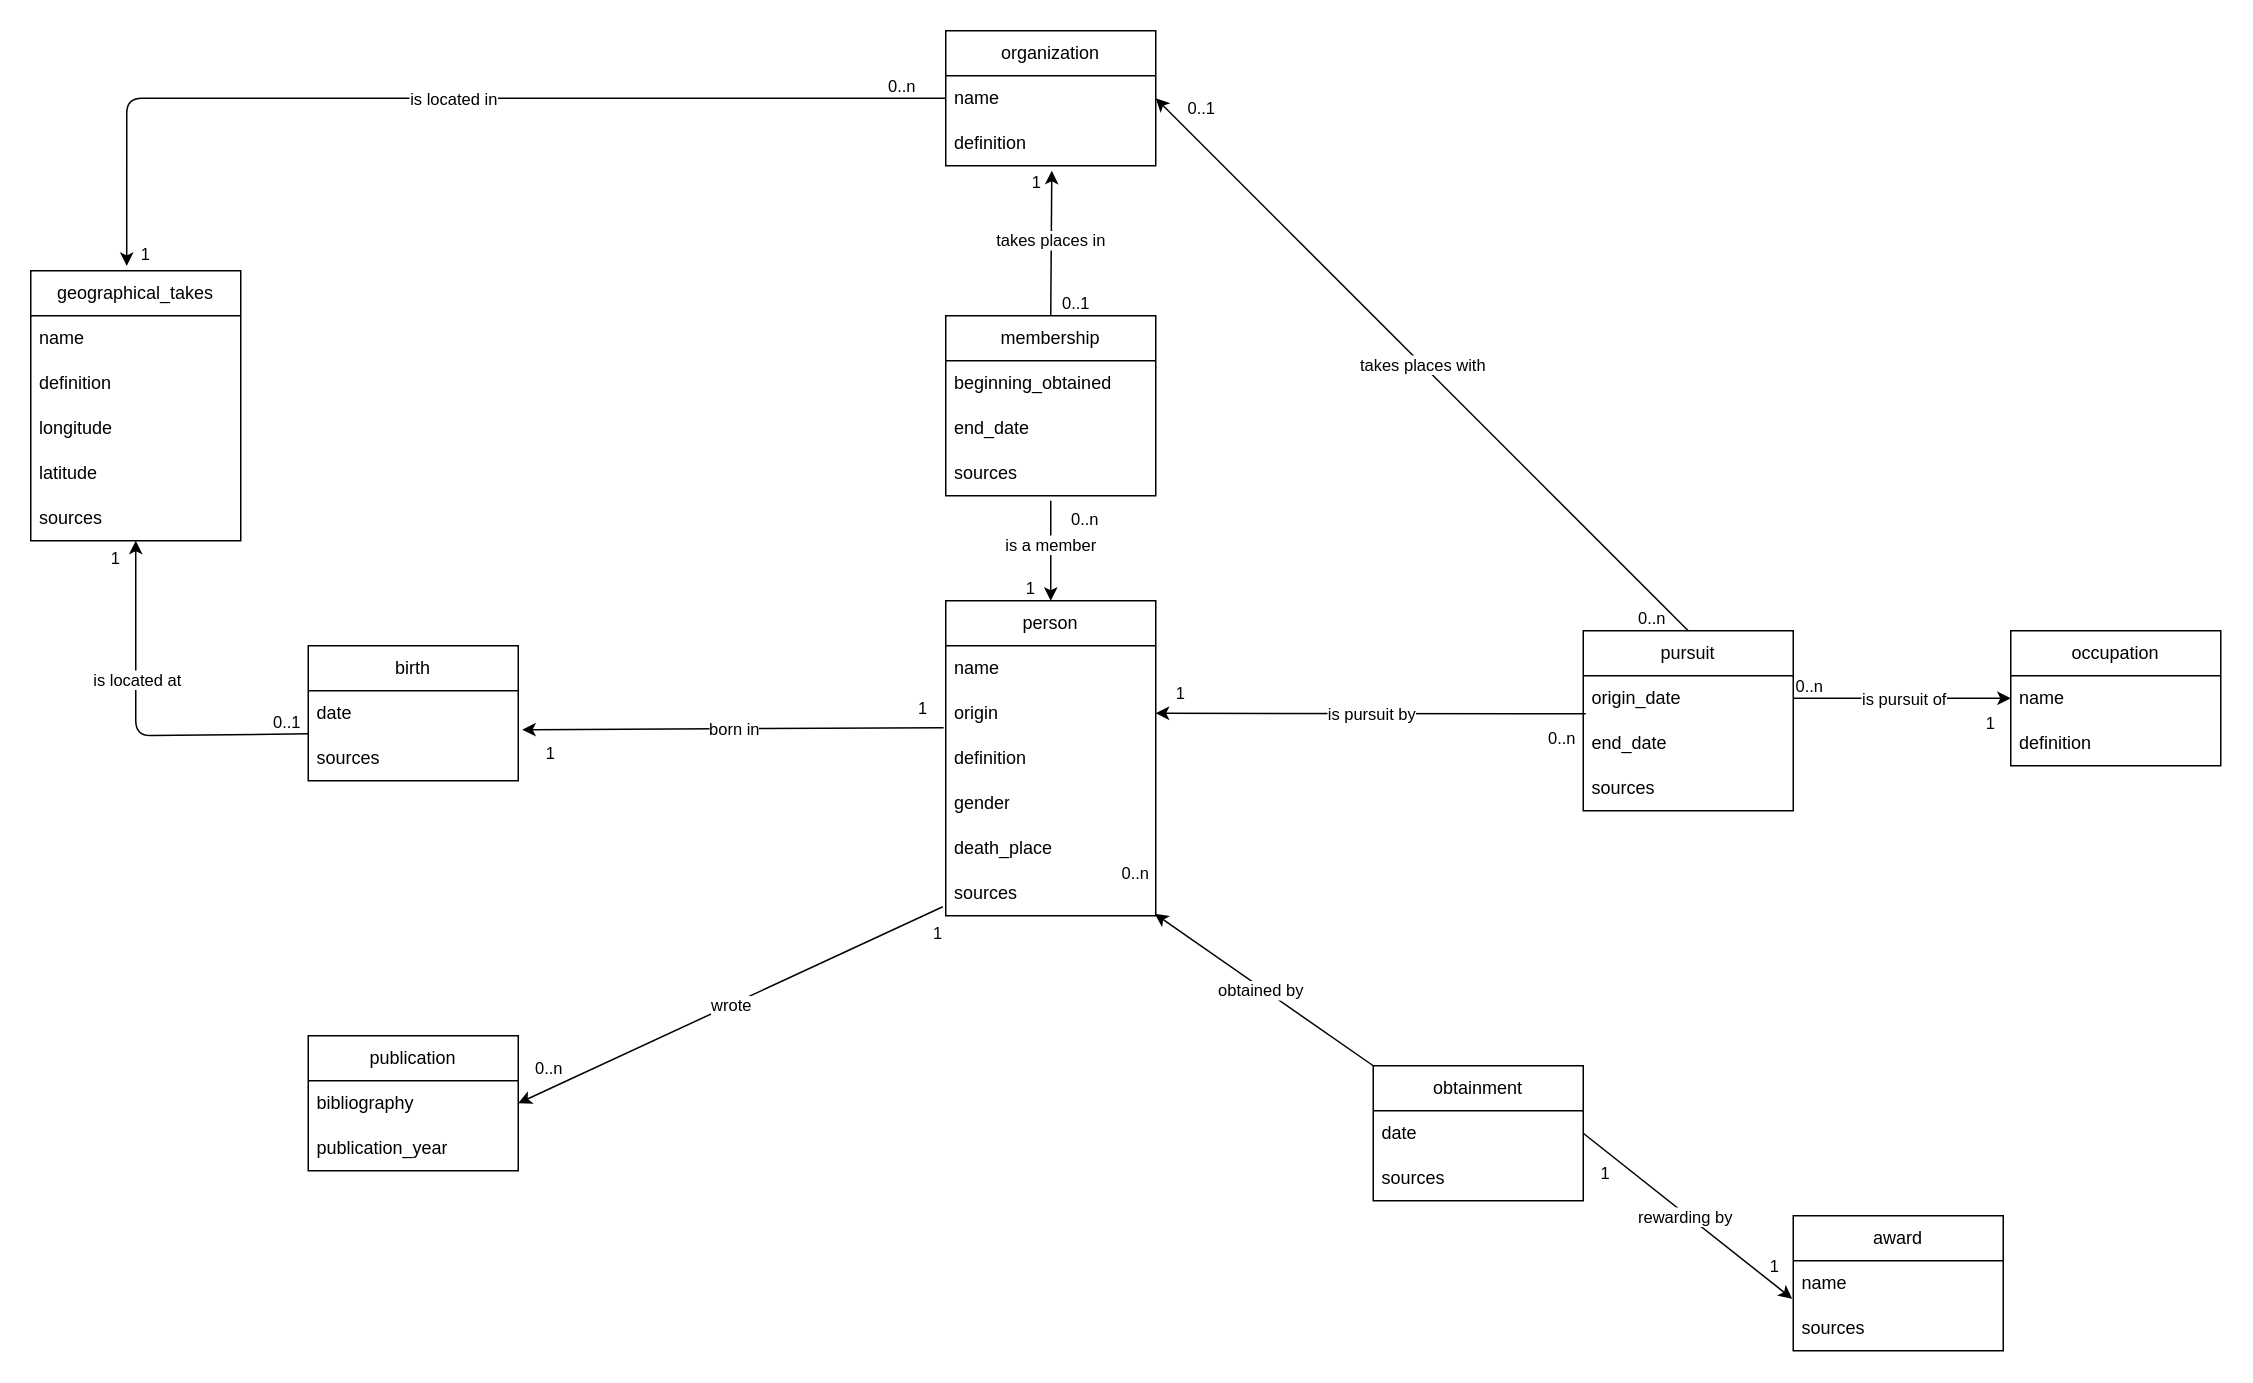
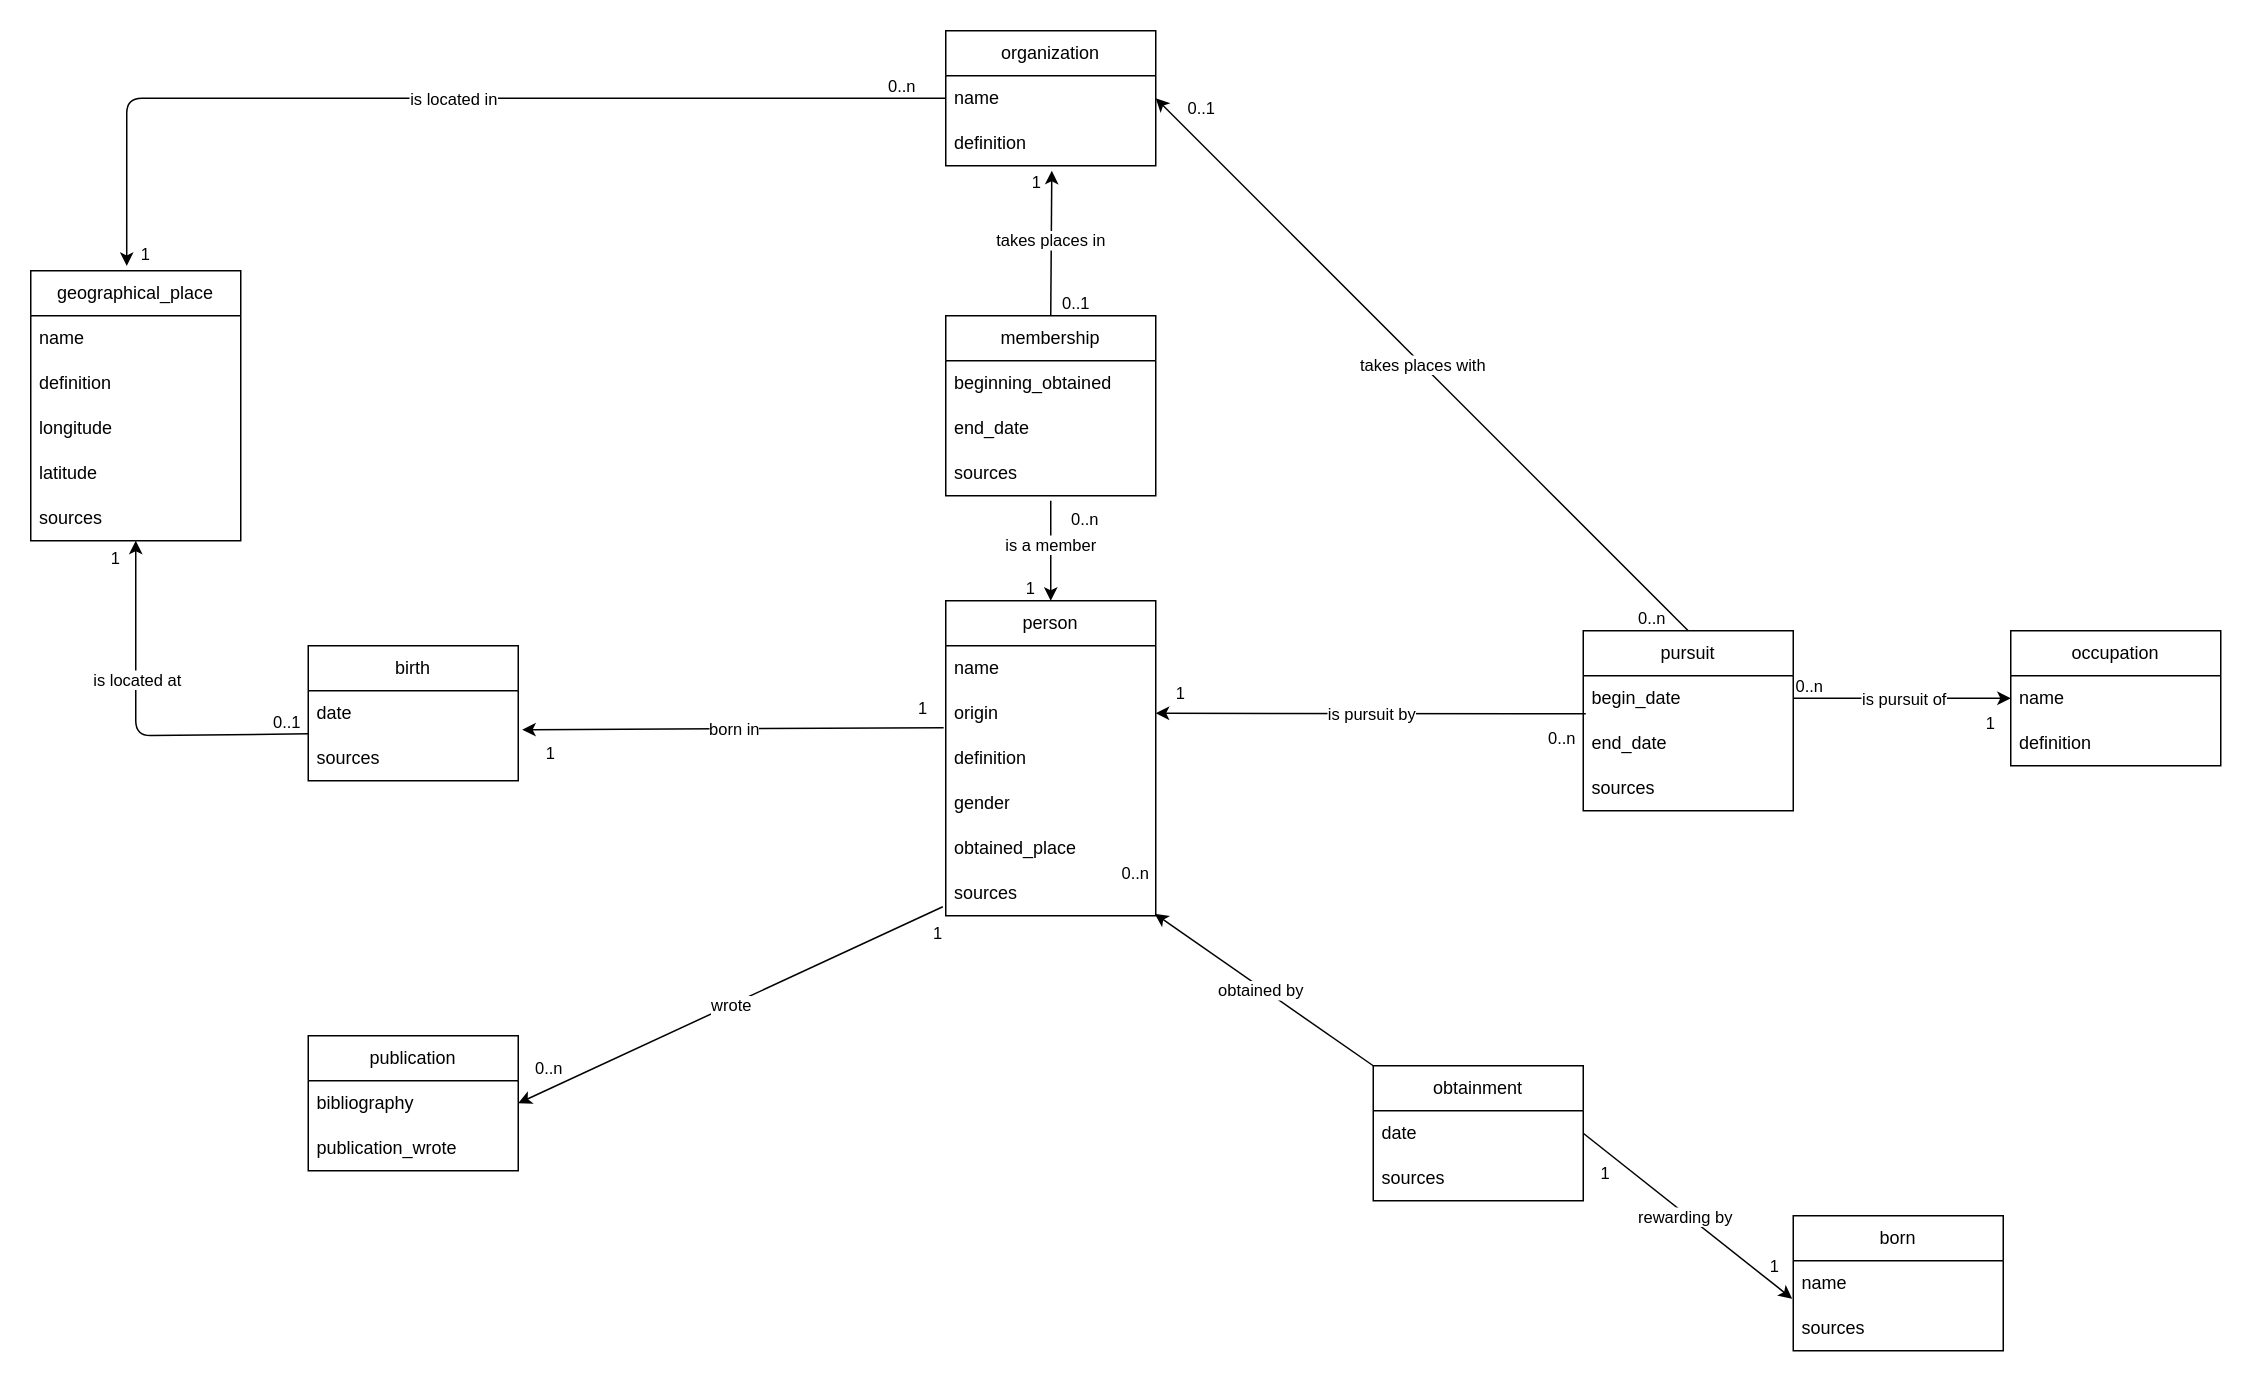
node "geographical_takes": label "geographical_takes" -> "geographical_place"
node "origin_date": label "origin_date" -> "begin_date"
node "death_place": label "death_place" -> "obtained_place"
node "publication_year": label "publication_year" -> "publication_wrote"
node "award": label "award" -> "born"
